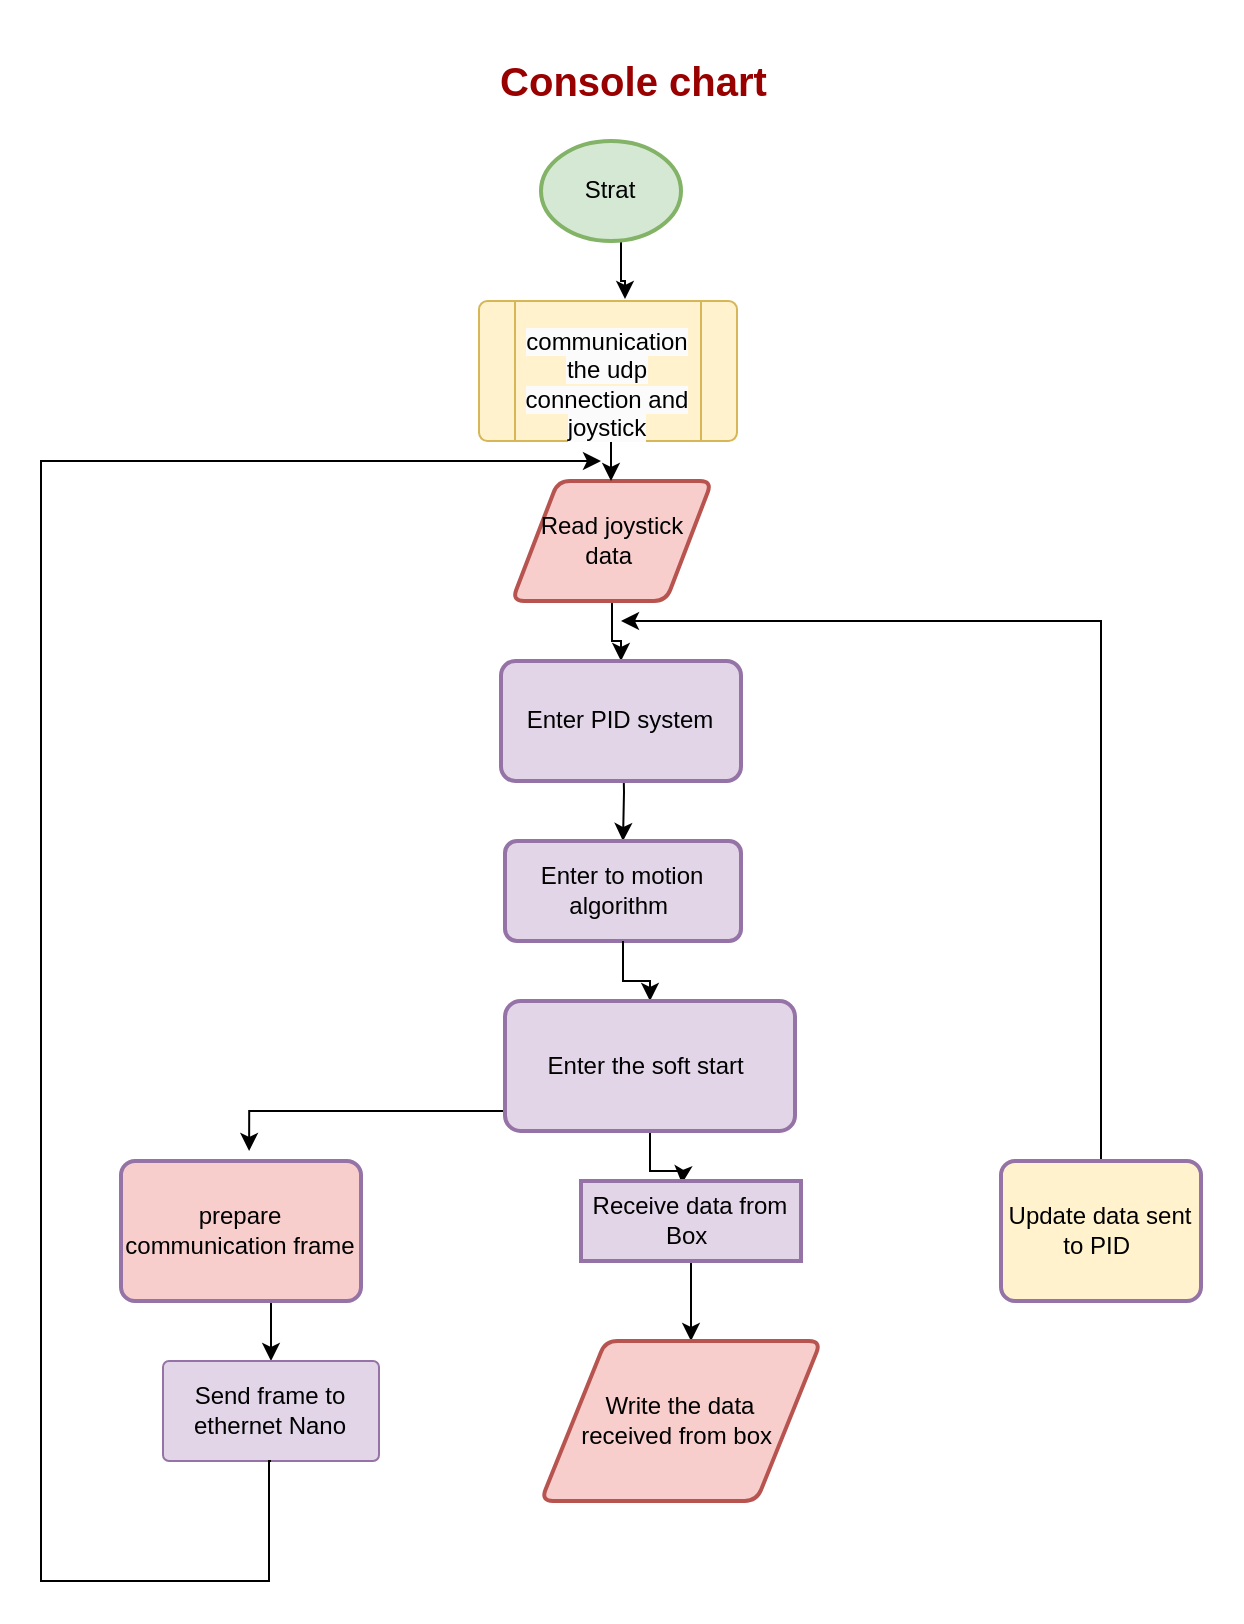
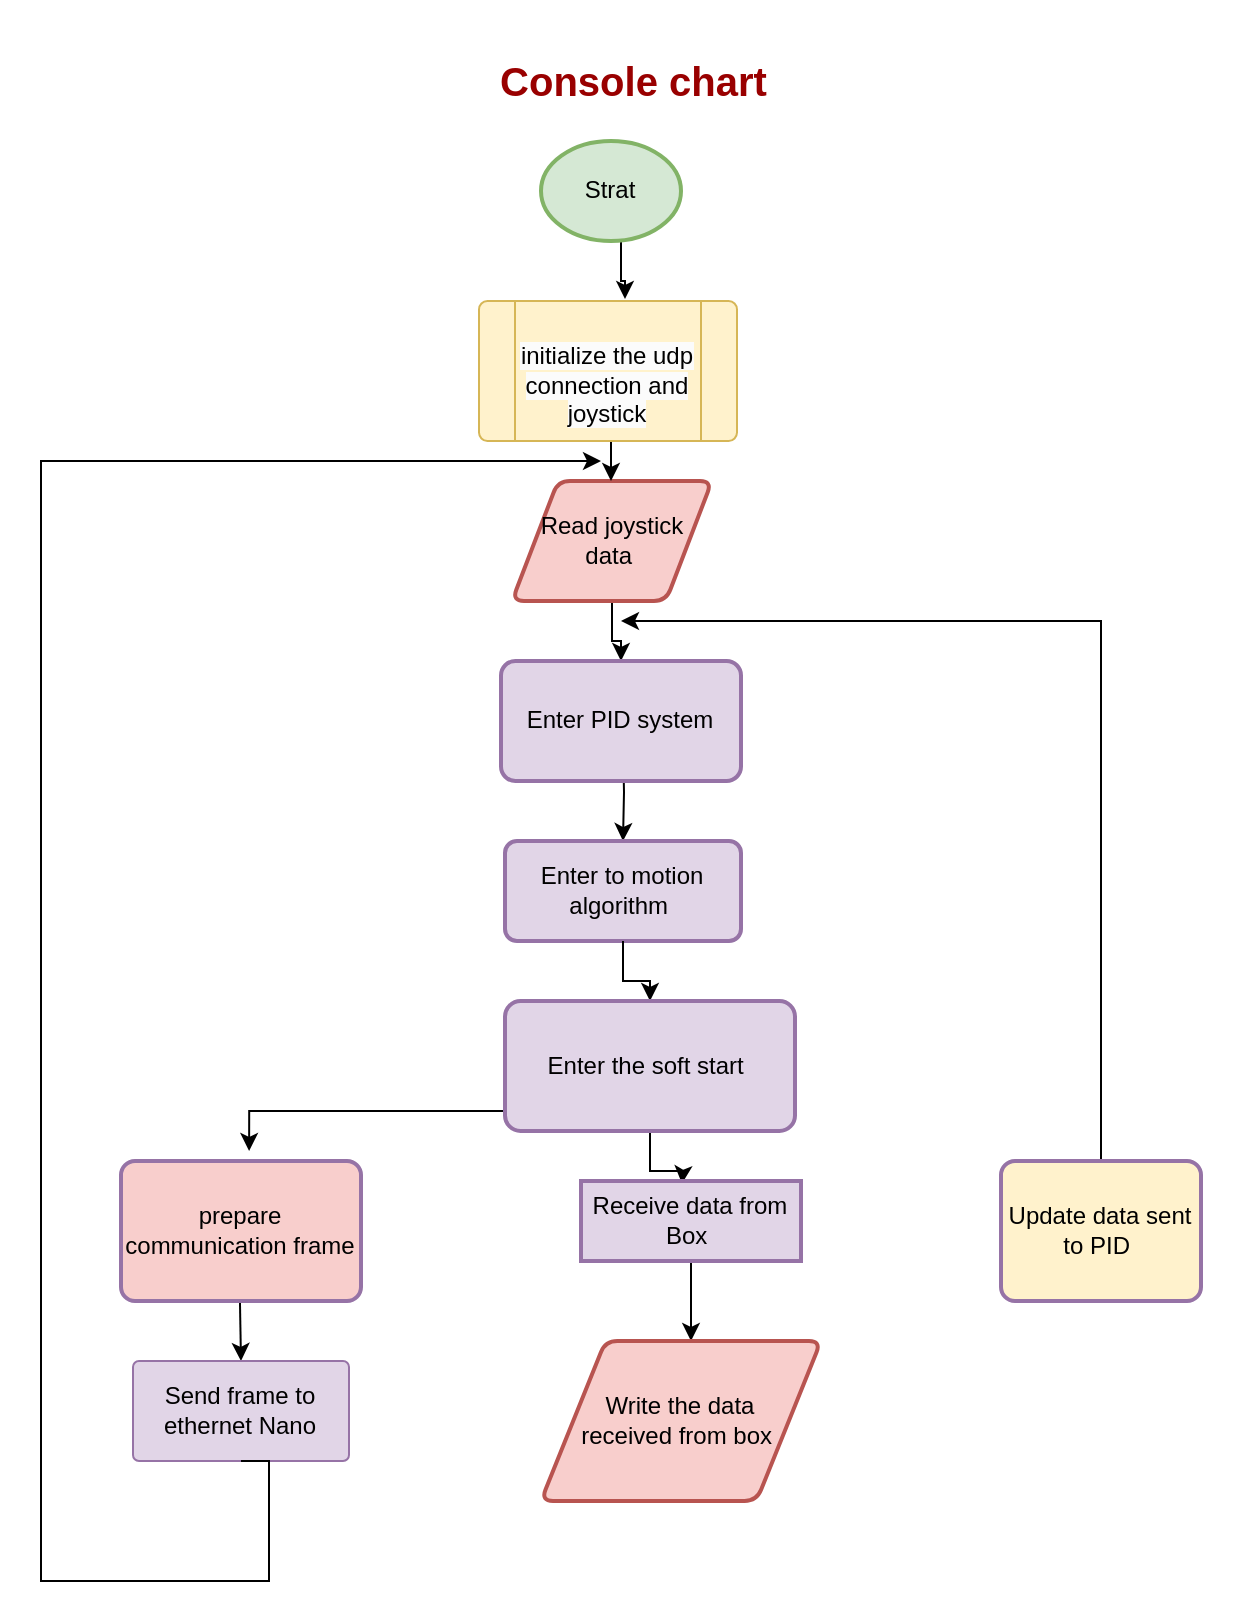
node "communication the udp connection and joystick": label "communication the udp connection and joystick" -> "initialize the udp connection and joystick"
node "Send frame to ethernet Nano": moved (271, 1411) -> (241, 1411)
